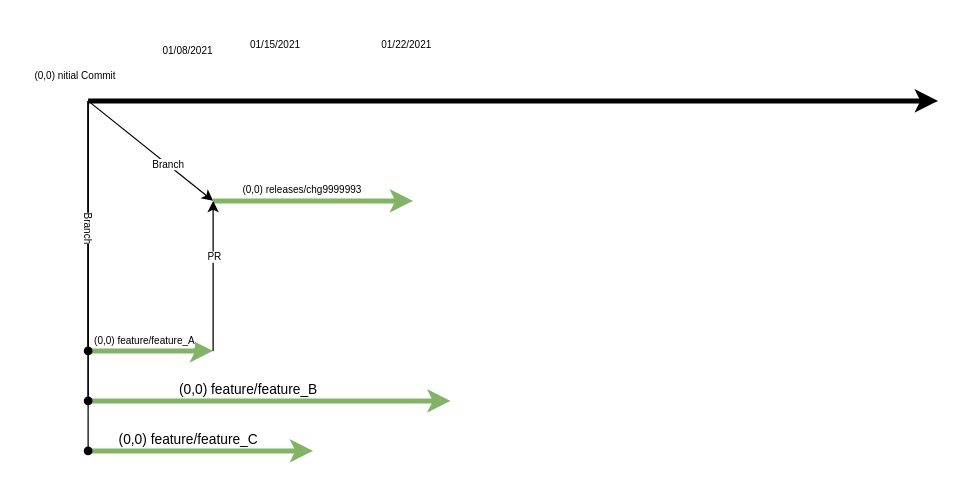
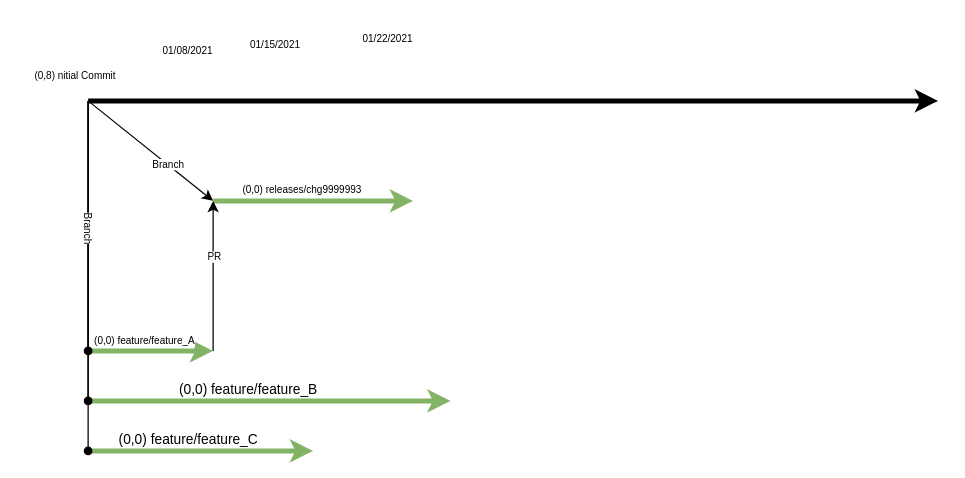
node "01/22/2021": moved (407, 44) -> (388, 38)
node "(0,0) nitial Commit": label "(0,0) nitial Commit" -> "(0,8) nitial Commit"
